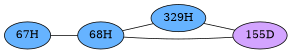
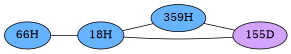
node "329H": label "329H" -> "359H"
node "67H": label "67H" -> "66H"
node "68H": label "68H" -> "18H"
